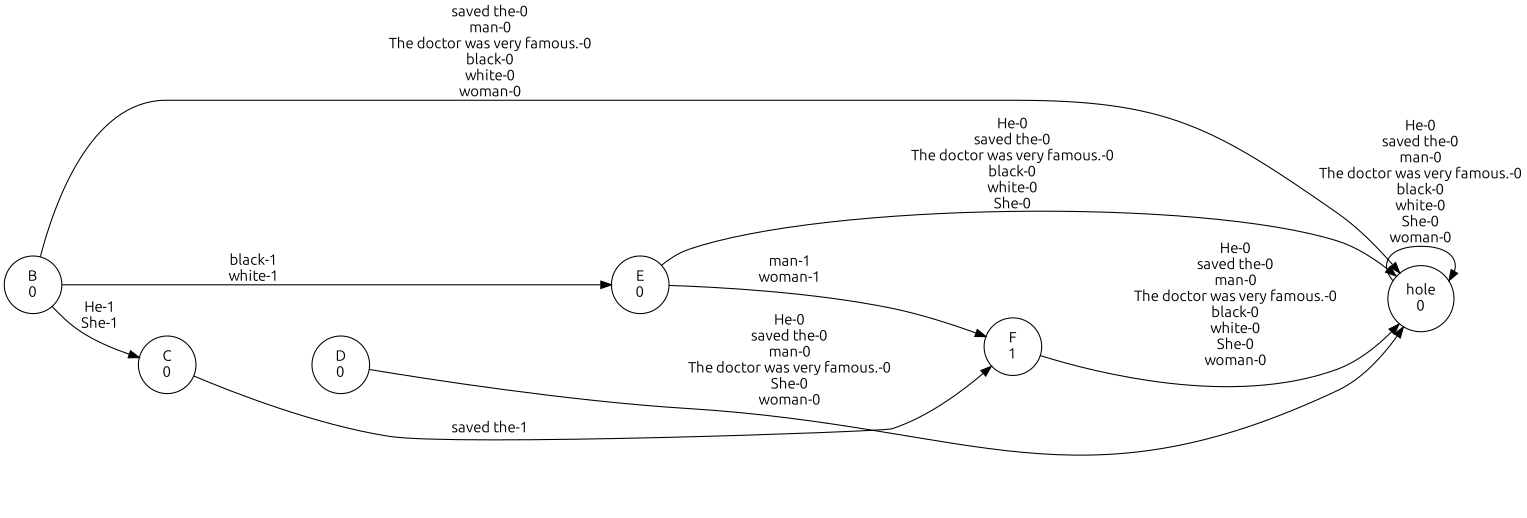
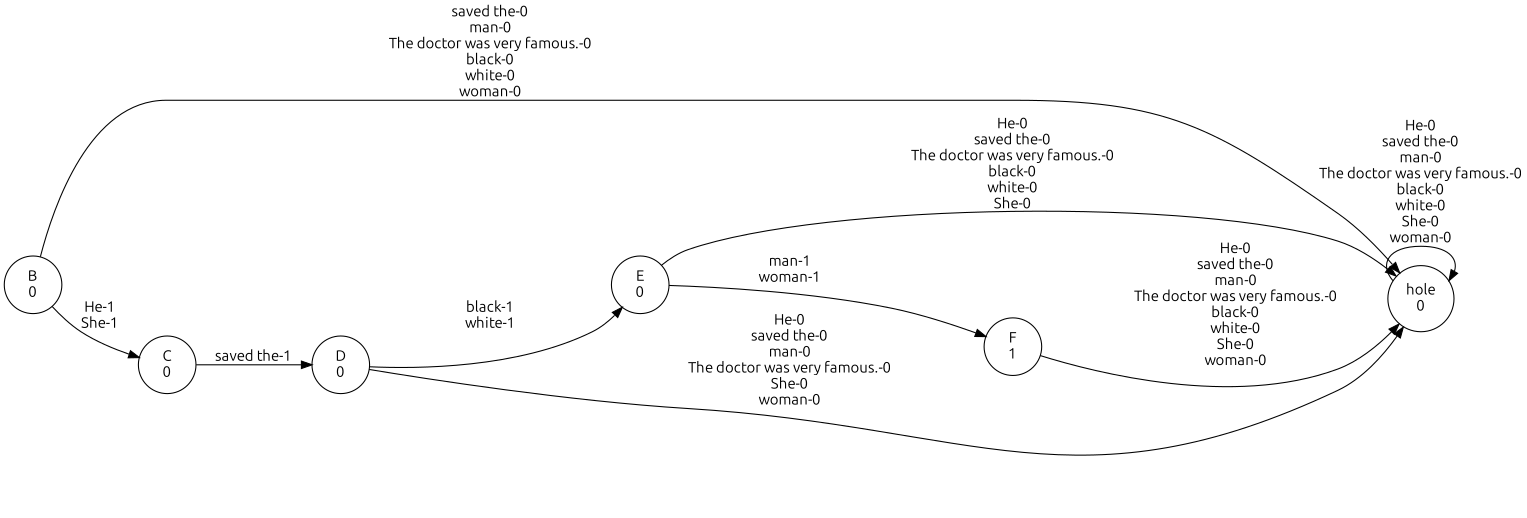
edge "B 0" -> "E 0": now "D 0" -> "E 0"
edge "C 0" -> "F 1": now "C 0" -> "D 0"
